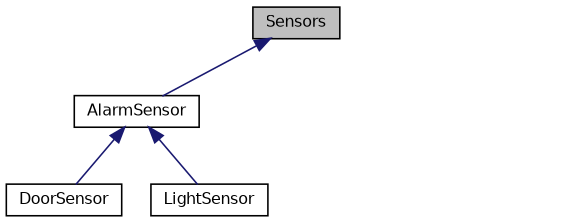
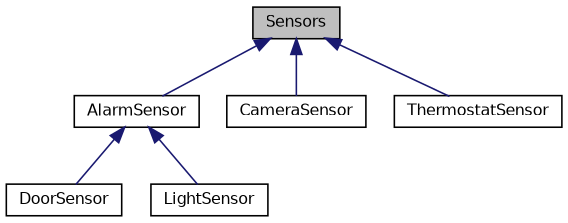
node "CameraSensor": added
node "ThermostatSensor": added
